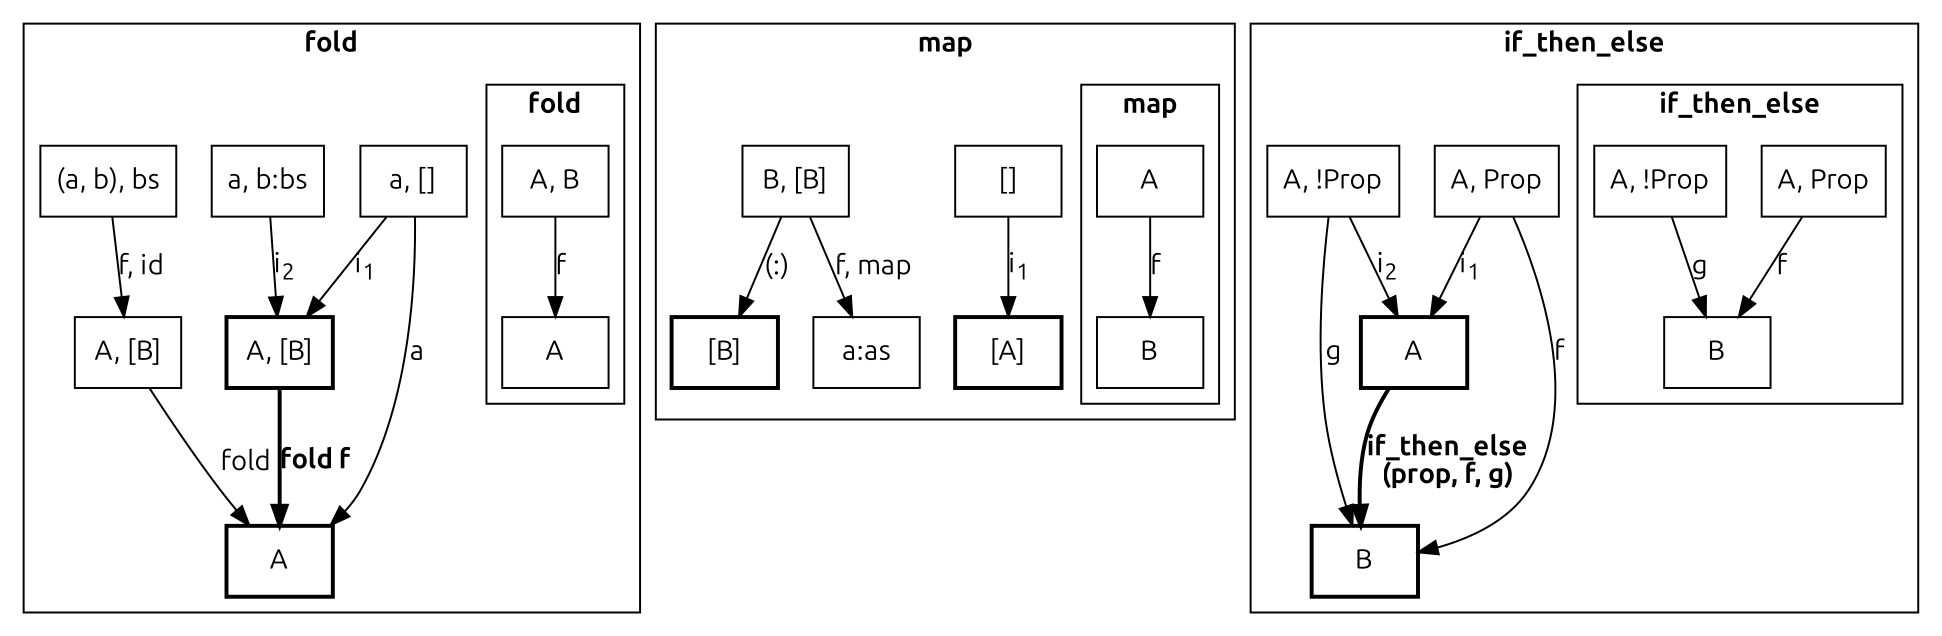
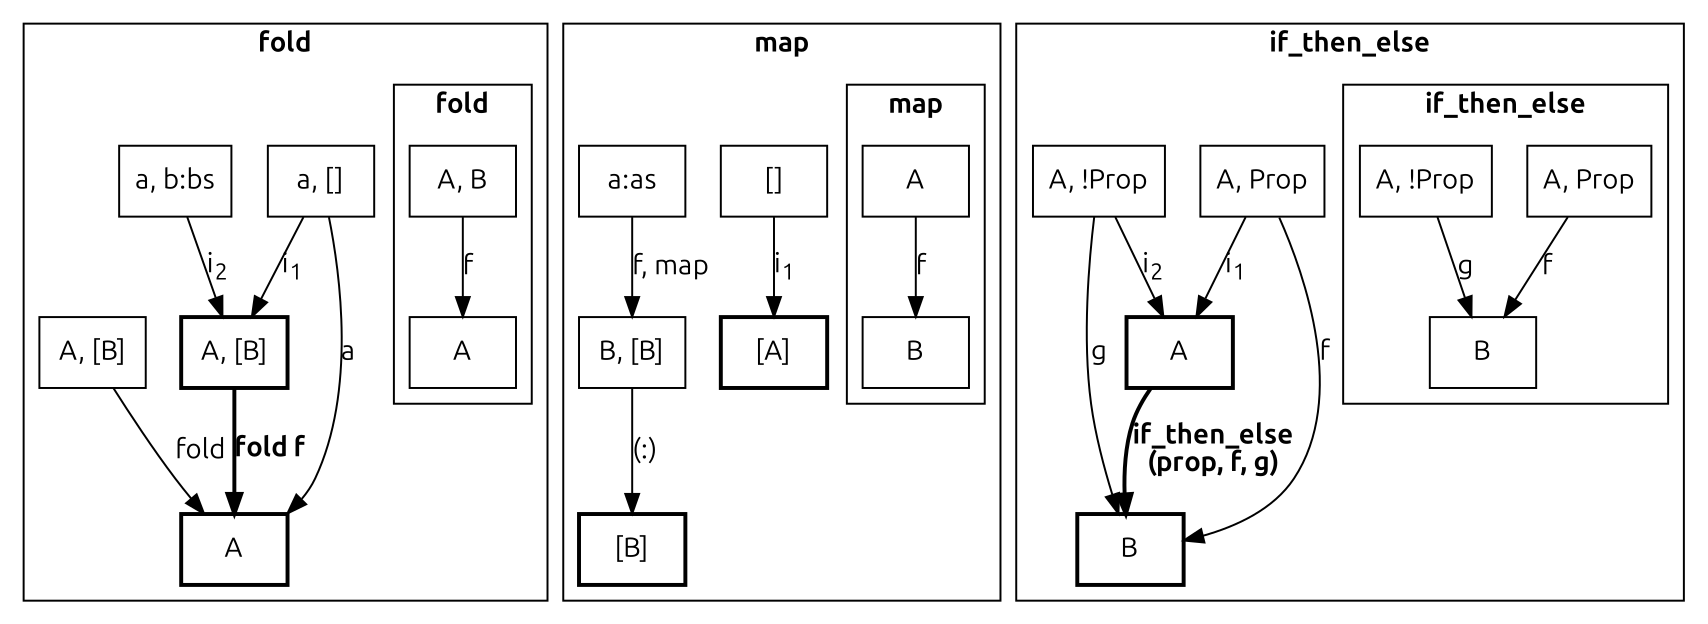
node "(a, b), bs": removed
edge "B, [B]" -> "a:as": reversed
